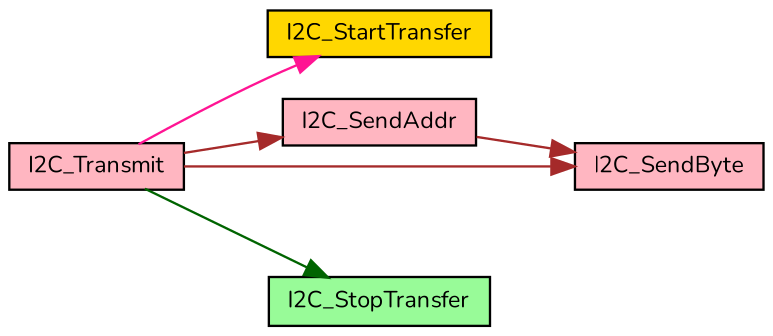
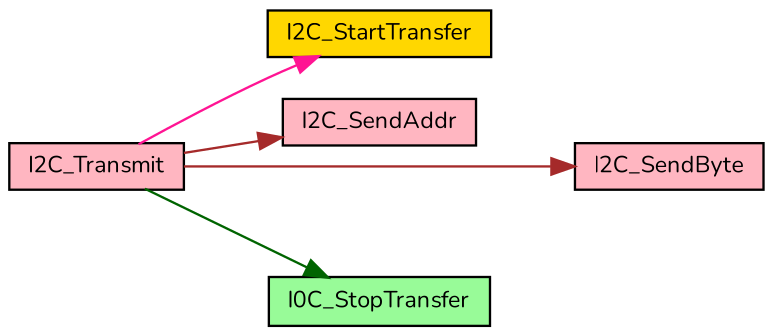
edge "I2C_SendAddr" -> "I2C_SendByte": removed
node "I2C_StopTransfer": label "I2C_StopTransfer" -> "I0C_StopTransfer"
